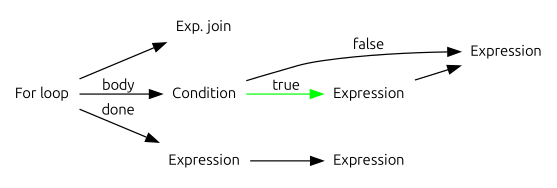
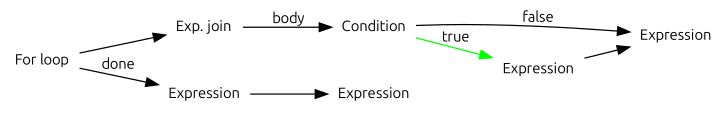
edge "For loop" -> "Condition": now "Exp. join" -> "Condition"
